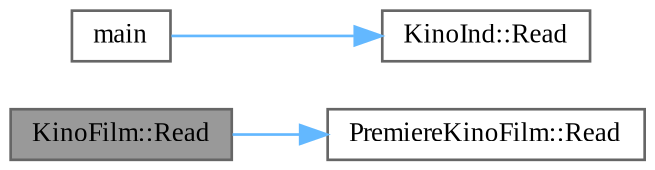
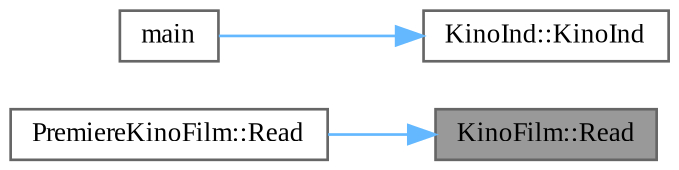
node "KinoInd::Read": label "KinoInd::Read" -> "KinoInd::KinoInd"
edge "KinoFilm::Read" -> "PremiereKinoFilm::Read": reversed
